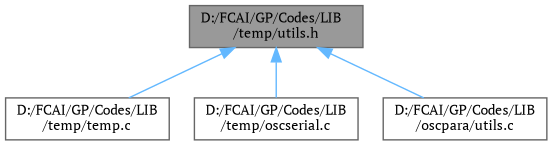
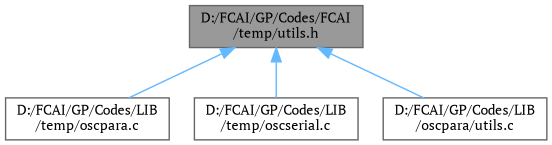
node "D:/FCAI/GP/Codes/LIB /temp/utils.h": label "D:/FCAI/GP/Codes/LIB /temp/utils.h" -> "D:/FCAI/GP/Codes/FCAI /temp/utils.h"
node "D:/FCAI/GP/Codes/LIB /temp/temp.c": label "D:/FCAI/GP/Codes/LIB /temp/temp.c" -> "D:/FCAI/GP/Codes/LIB /temp/oscpara.c"
